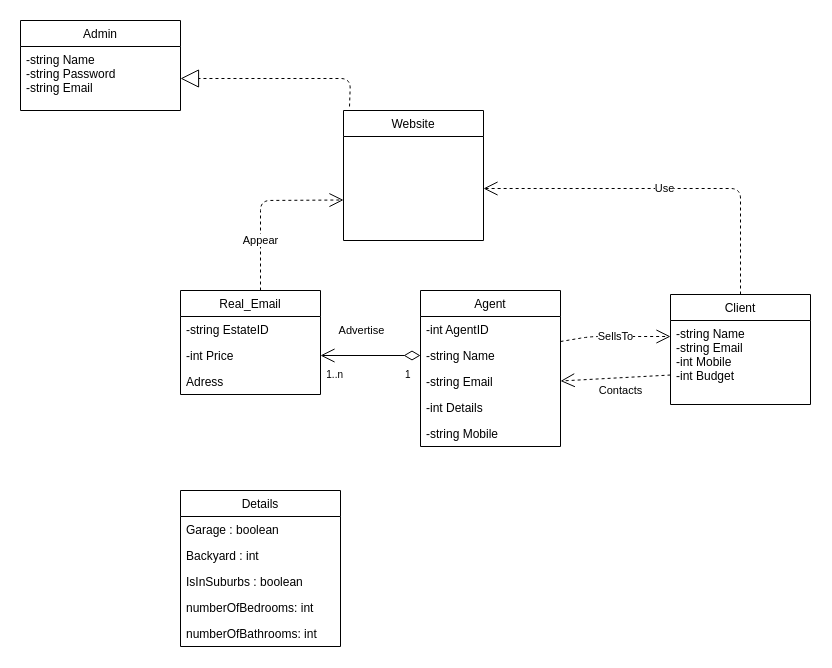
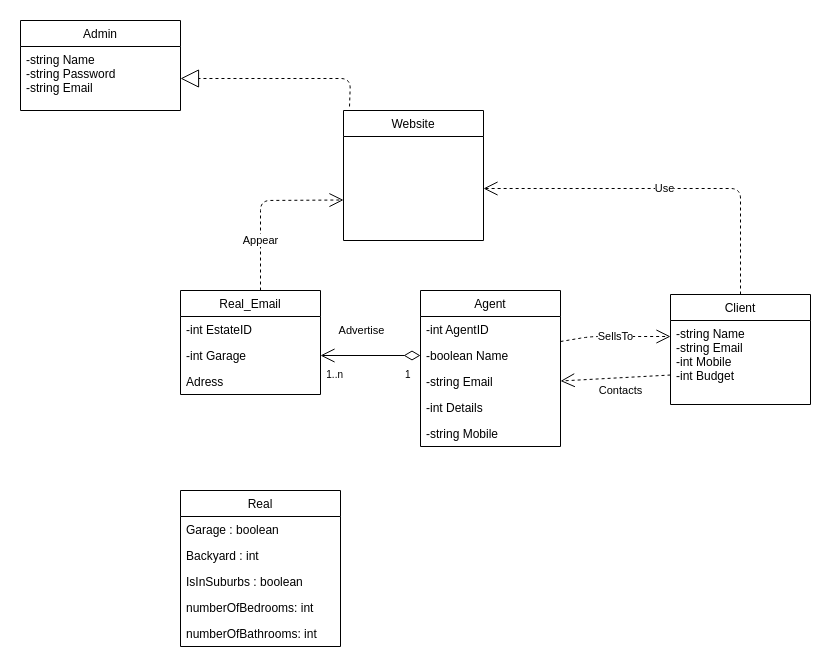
node "-string EstateID": label "-string EstateID" -> "-int EstateID"
node "-int Price": label "-int Price" -> "-int Garage"
node "-string Name": label "-string Name" -> "-boolean Name"
node "Details": label "Details" -> "Real"
